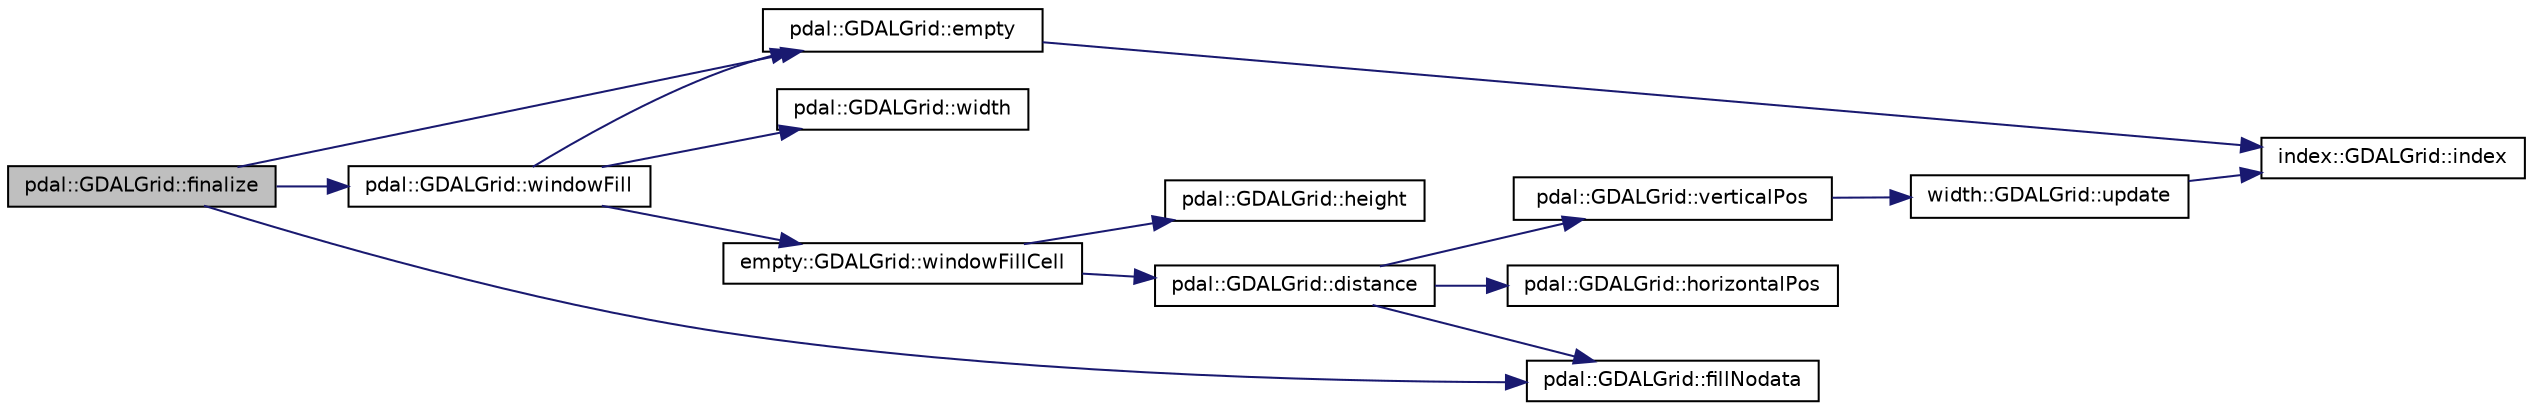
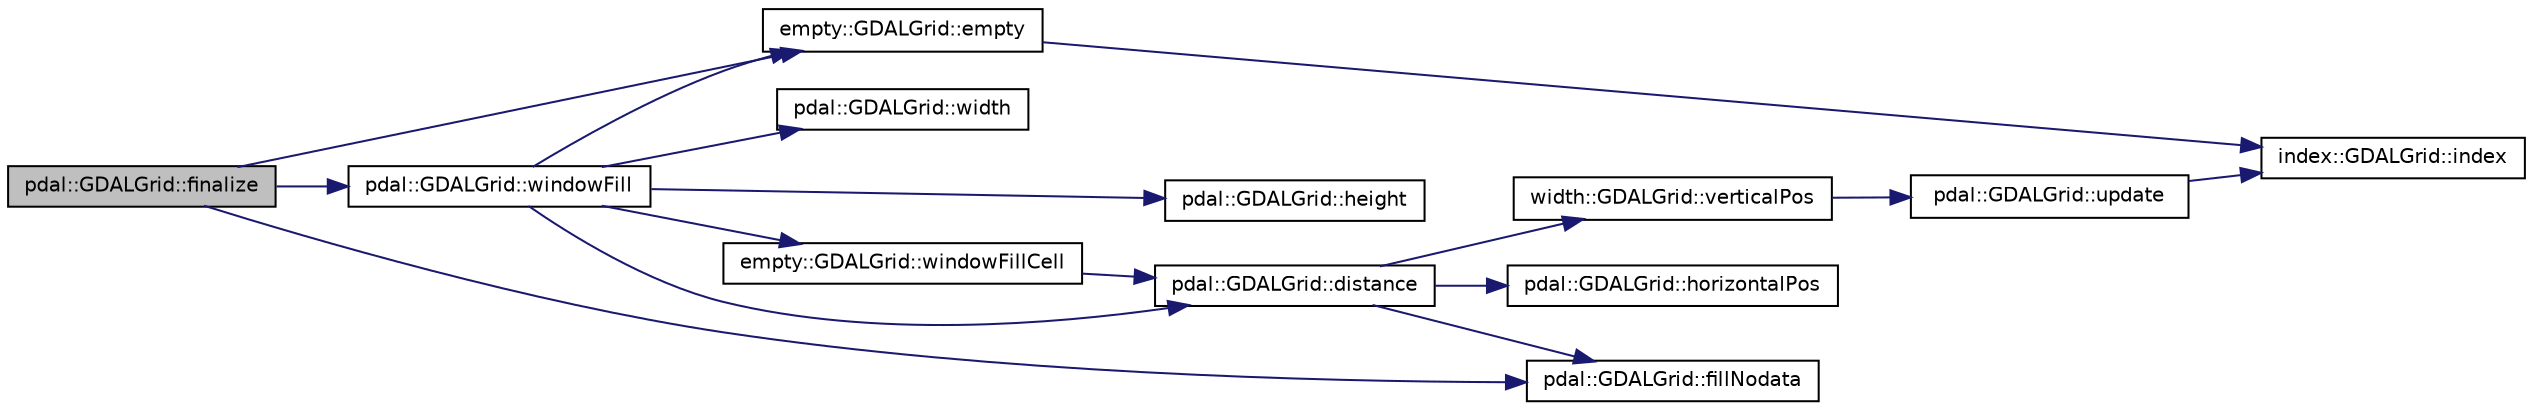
node "pdal::GDALGrid::empty": label "pdal::GDALGrid::empty" -> "empty::GDALGrid::empty"
node "width::GDALGrid::update": label "width::GDALGrid::update" -> "pdal::GDALGrid::update"
node "pdal::GDALGrid::verticalPos": label "pdal::GDALGrid::verticalPos" -> "width::GDALGrid::verticalPos"
edge "empty::GDALGrid::windowFillCell" -> "pdal::GDALGrid::height": now "pdal::GDALGrid::windowFill" -> "pdal::GDALGrid::height"
edge "pdal::GDALGrid::windowFill" -> "pdal::GDALGrid::distance": added
